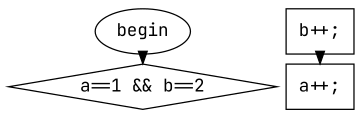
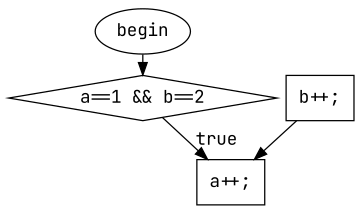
edge "a==1 && b==2" -> "a++;": added, label "true"
